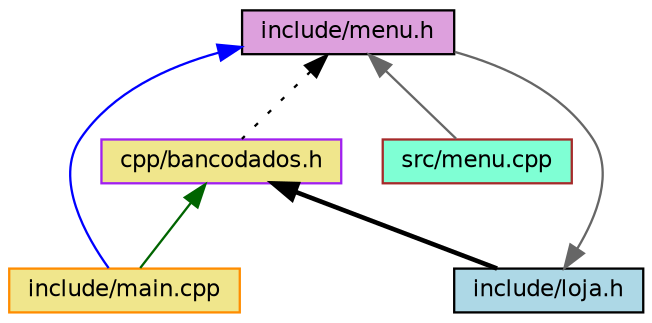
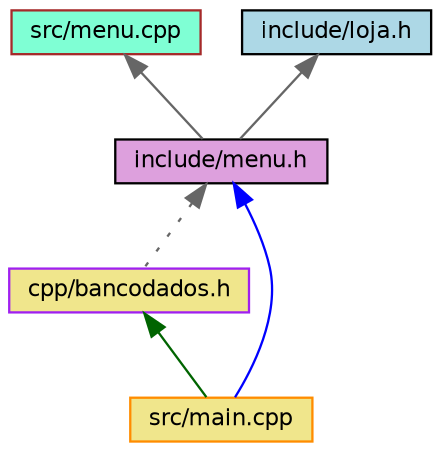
edge "cpp/bancodados.h" -> "include/menu.h": color black -> gray40
edge "src/menu.cpp" -> "include/menu.h": reversed
edge "include/loja.h" -> "cpp/bancodados.h": removed
node "include/main.cpp": label "include/main.cpp" -> "src/main.cpp"
